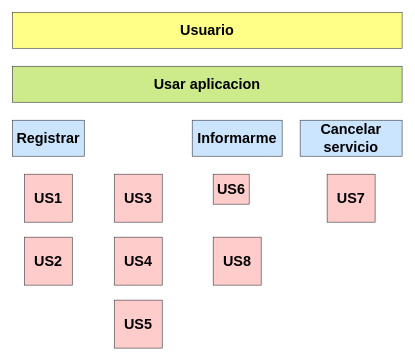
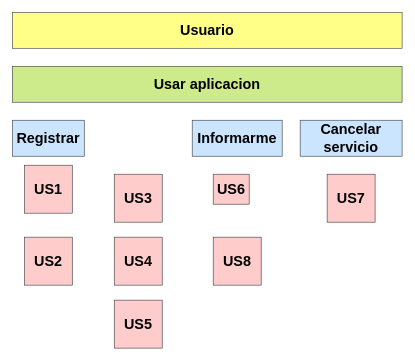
node "US1": moved (48, 198) -> (48, 189)
